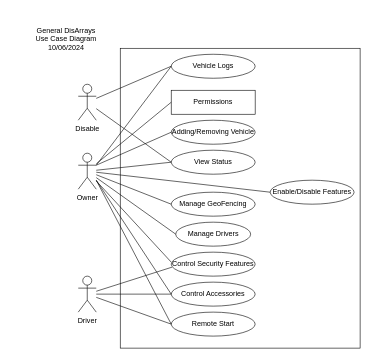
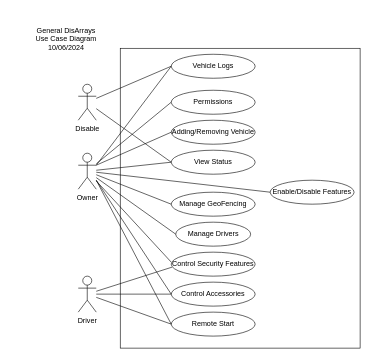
node "Permissions": shape rectangle -> ellipse
